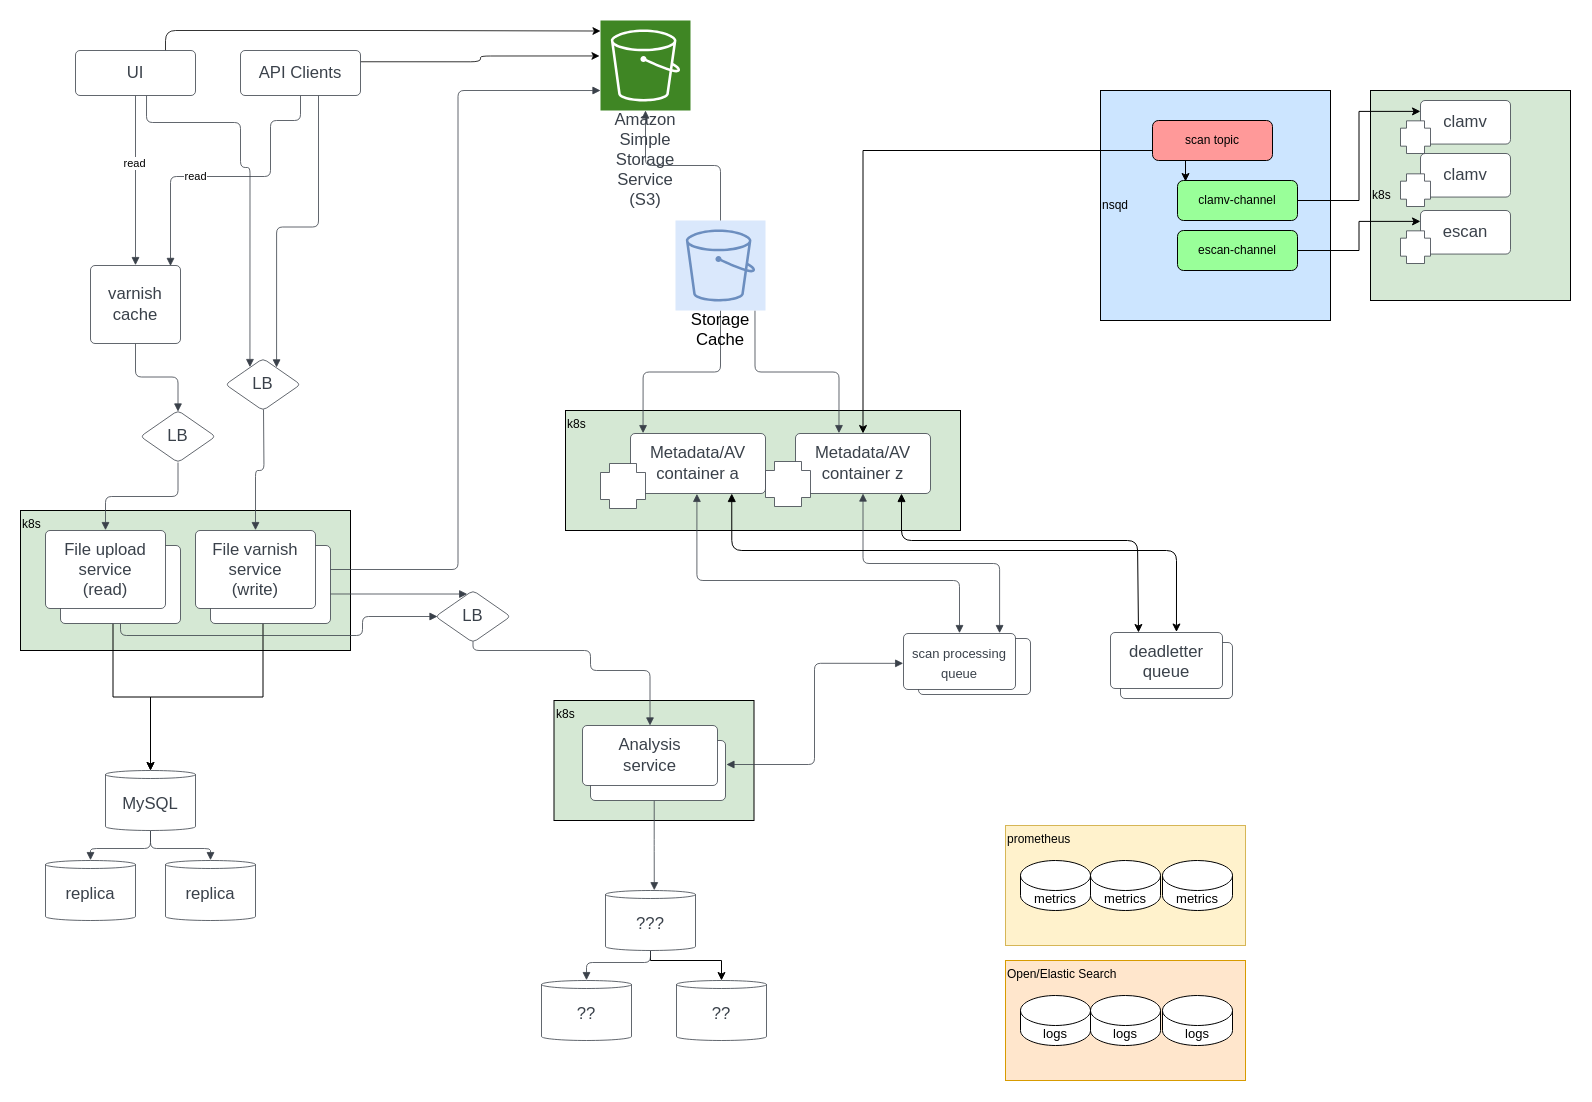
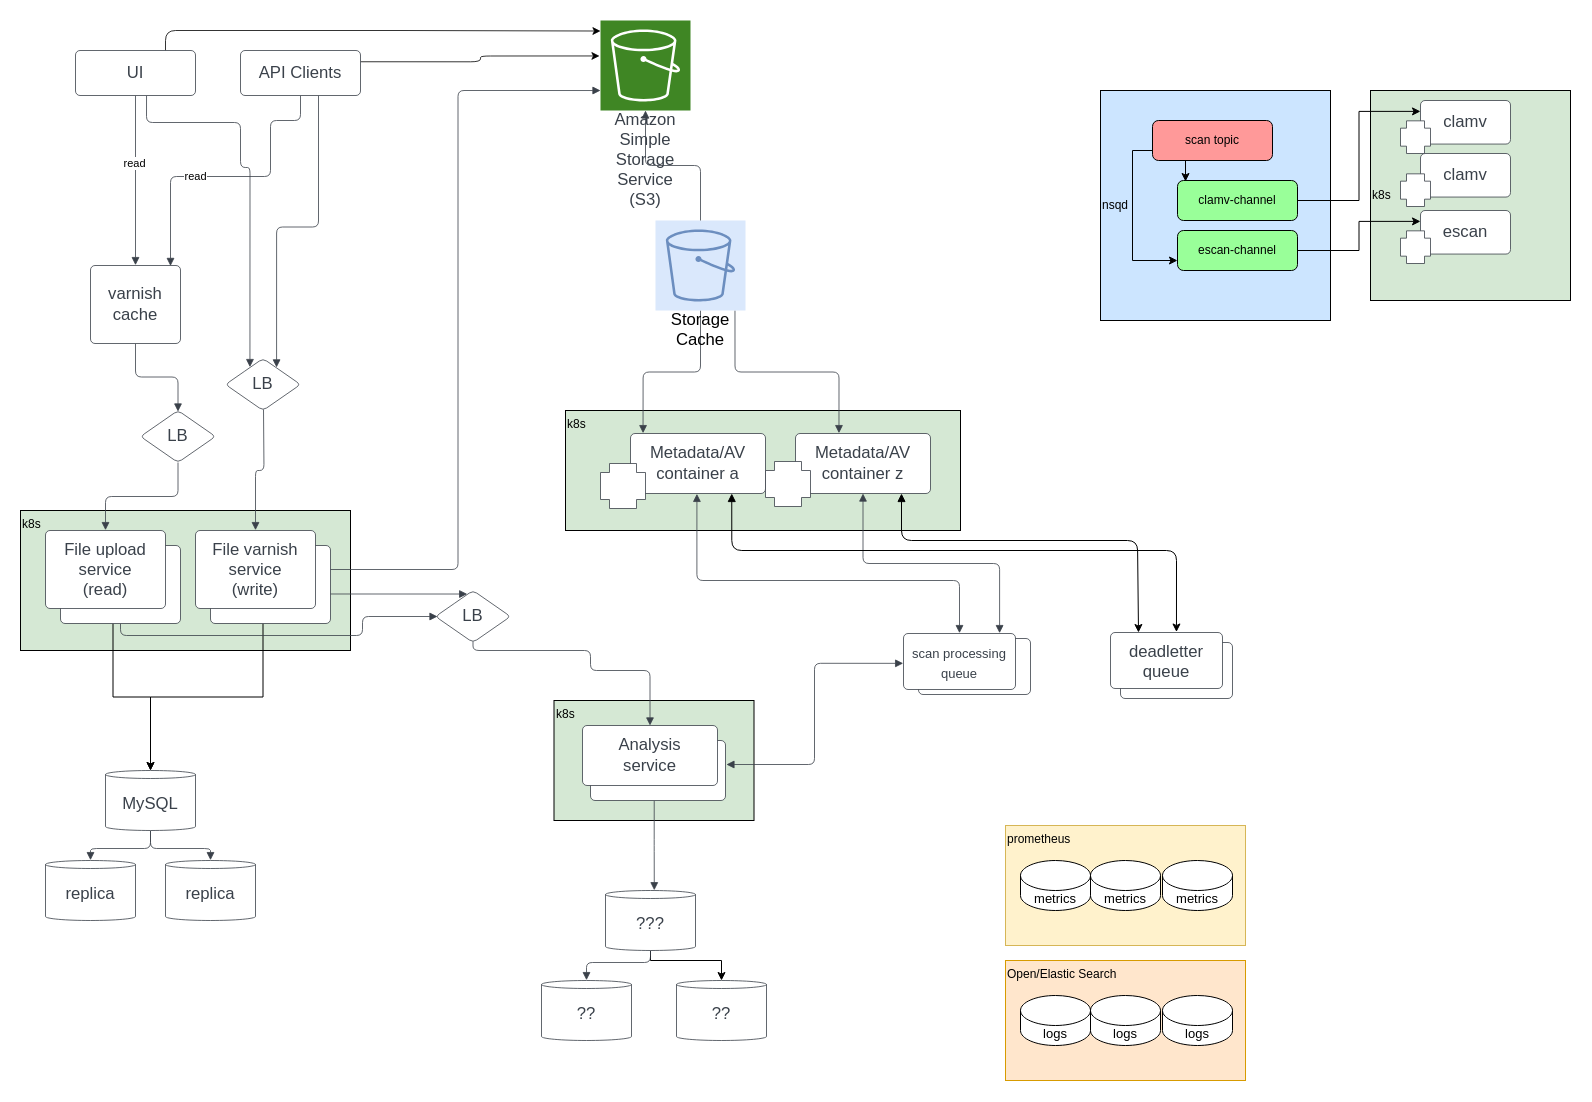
edge "scan topic" -> "Metadata/AV container z": now "scan topic" -> "escan-channel"
node "Storage Cache": moved (721, 266) -> (701, 266)
